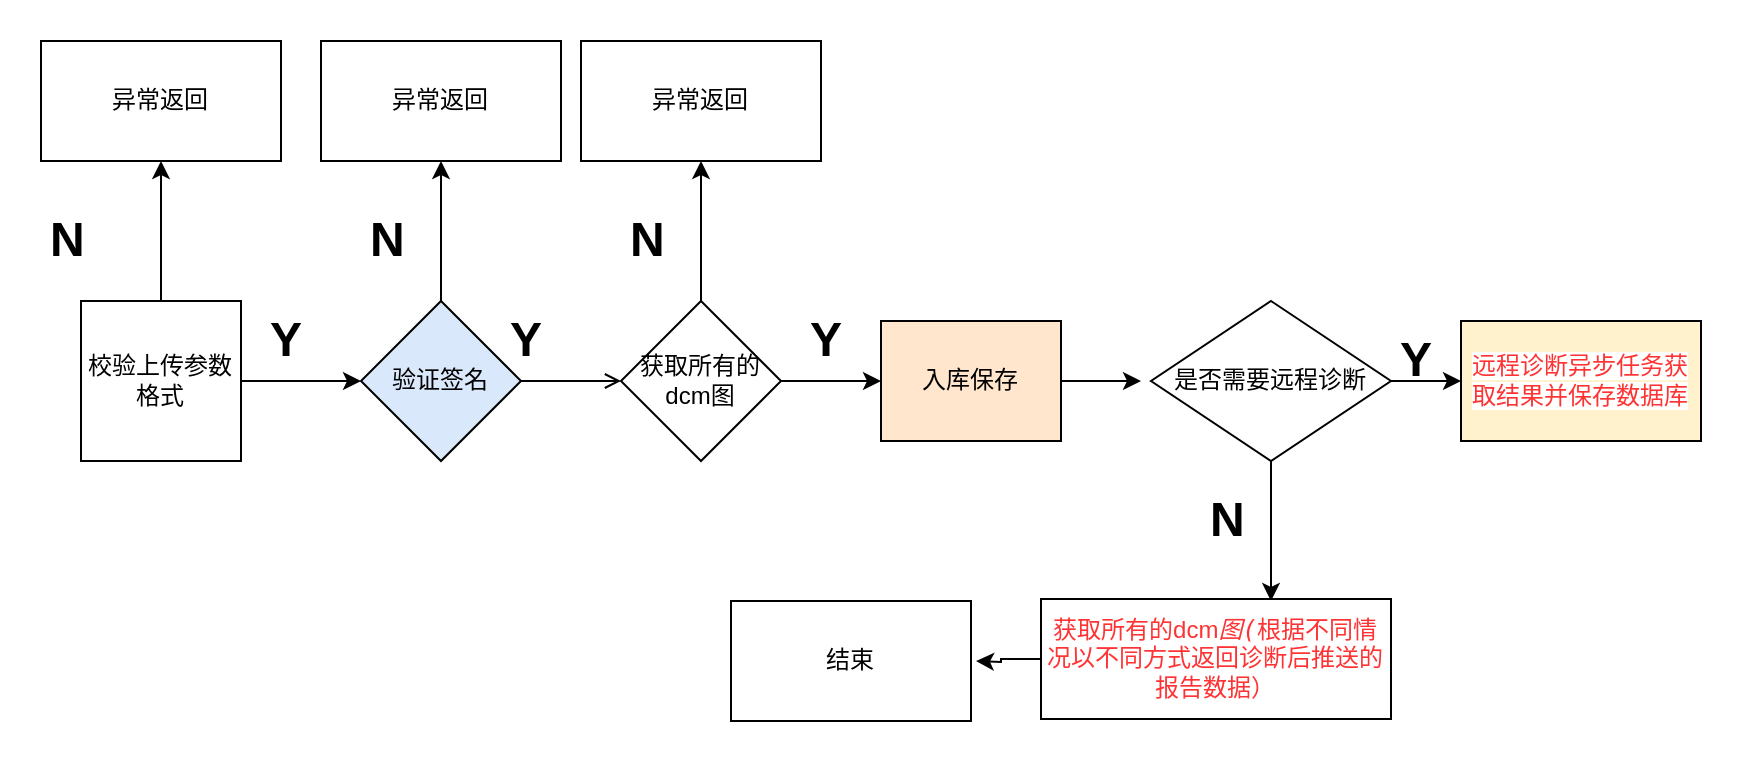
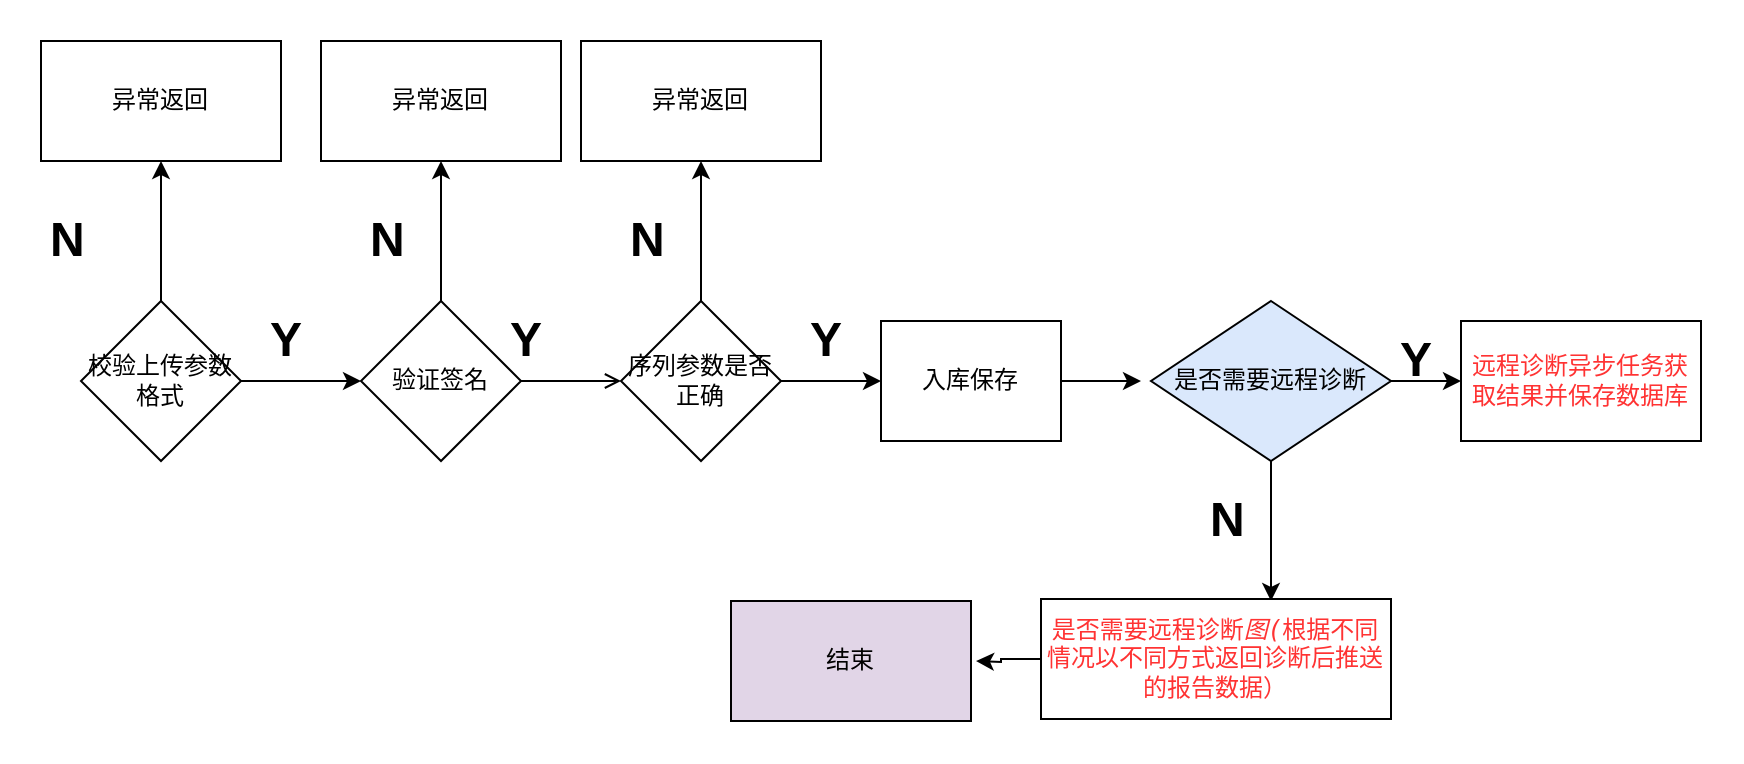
node "校验上传参数格式": shape rectangle -> diamond
node "验证签名": fillcolor #dae8fc -> #ffffff
node "获取所有的dcm图": label "获取所有的dcm图" -> "序列参数是否正确"
node "入库保存": fillcolor #ffe6cc -> #ffffff
node "是否需要远程诊断": fillcolor #ffffff -> #dae8fc
node "远程诊断异步任务获取结果并保存数据库": fillcolor #fff2cc -> #ffffff
node "获取所有的dcm图(根据不同情况以不同方式返回诊断后推送的报告数据）": label "获取所有的dcm图(根据不同情况以不同方式返回诊断后推送的报告数据）" -> "是否需要远程诊断图(根据不同情况以不同方式返回诊断后推送的报告数据）"
node "结束": fillcolor #ffffff -> #e1d5e7
